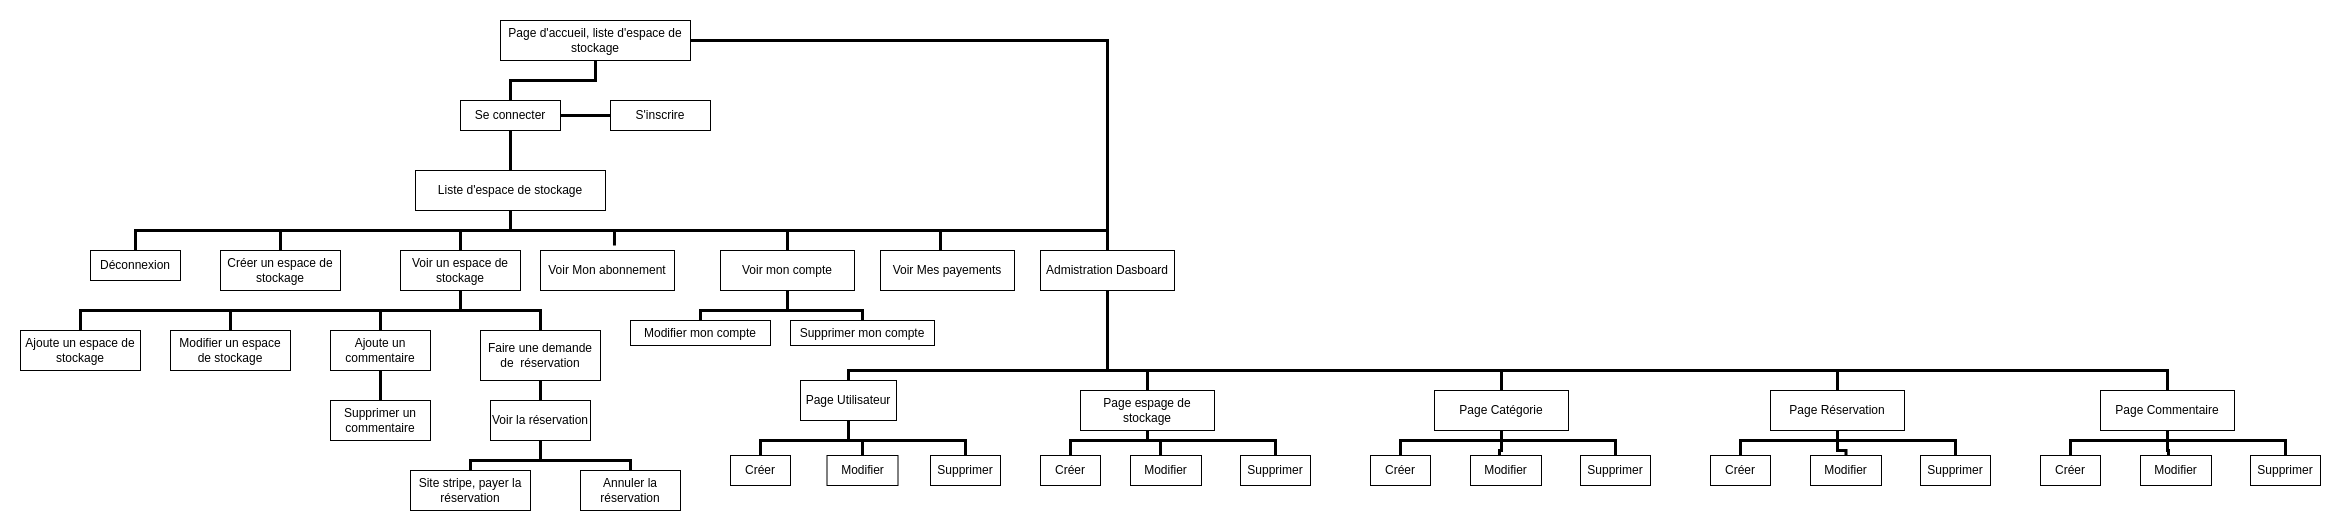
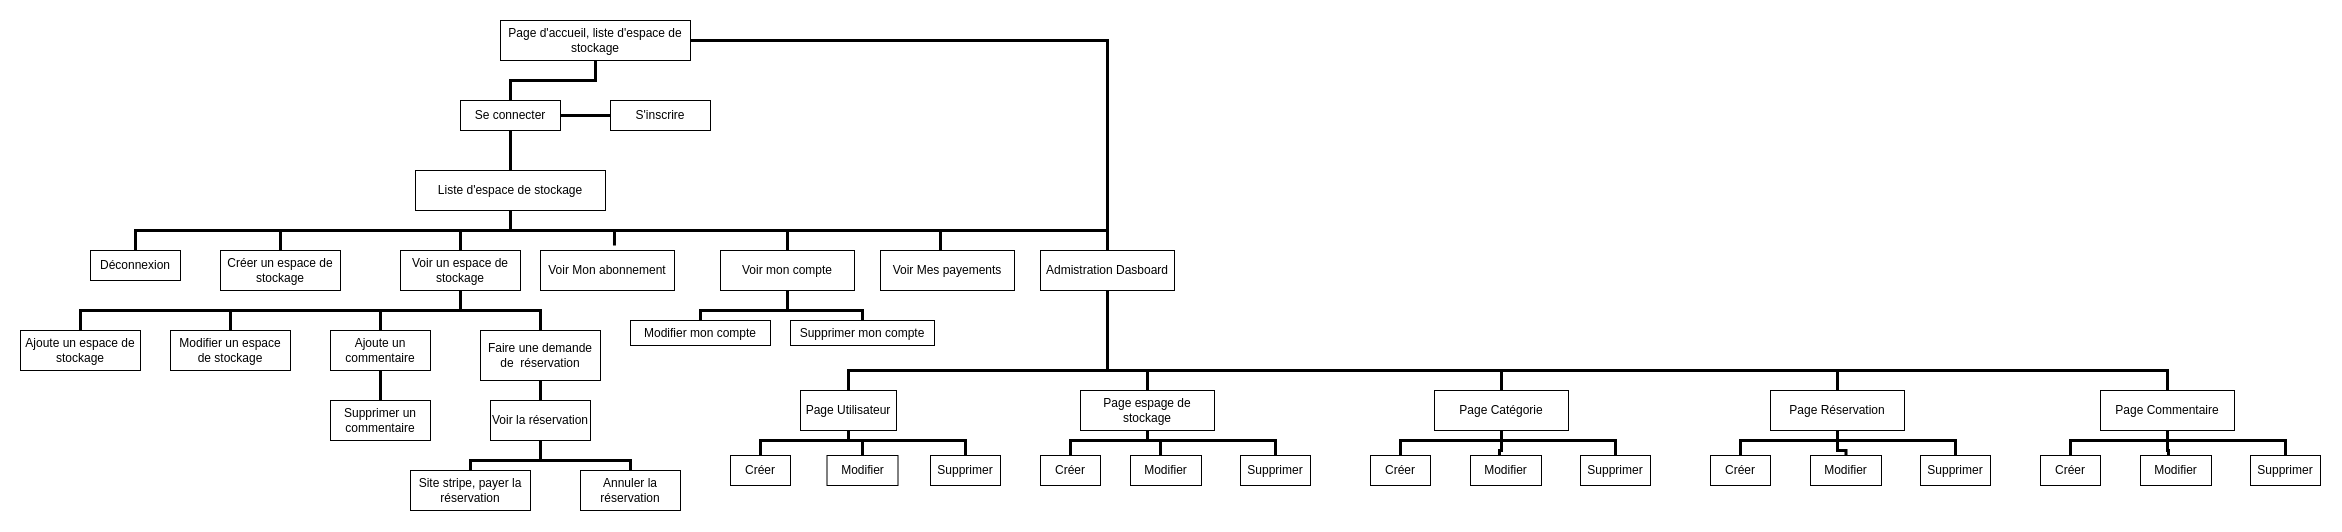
node "Page Utilisateur": moved (849, 401) -> (849, 411)
